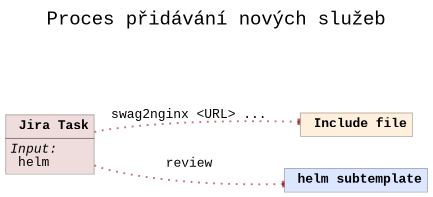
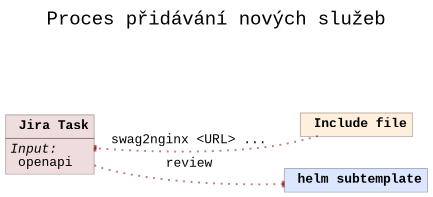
edge "Jira Task" -> "Include file": reversed
node "Jira Task": text "helm" -> "openapi"
